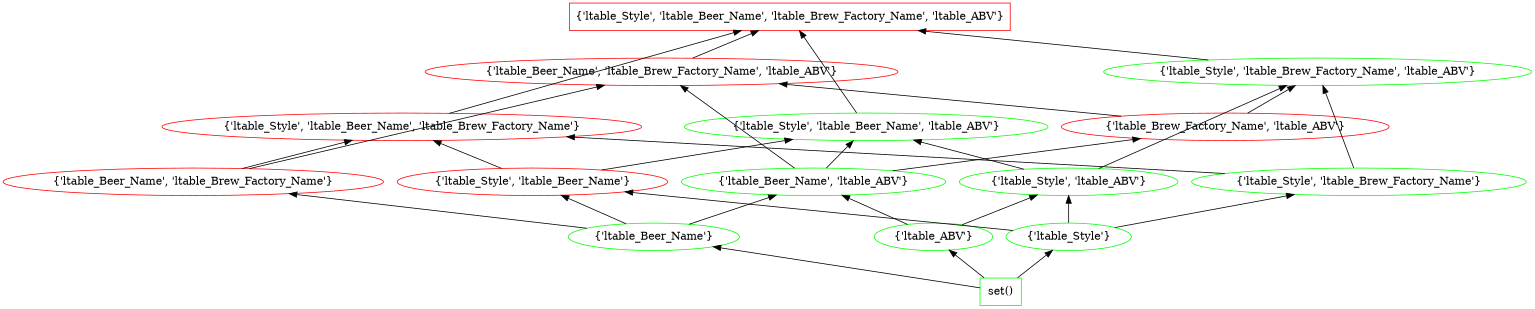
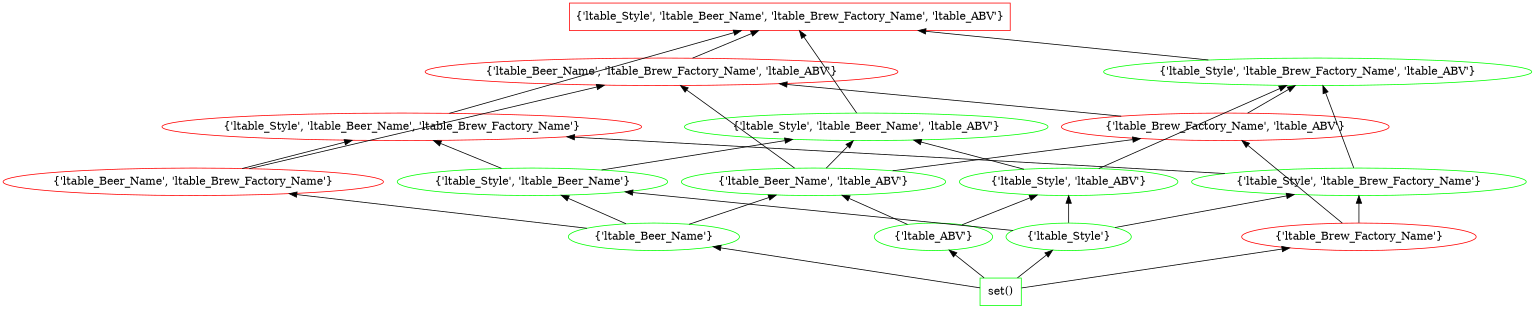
node "{'ltable_Style', 'ltable_Beer_Name'}": color red -> green
node "{'ltable_Brew_Factory_Name'}": added
